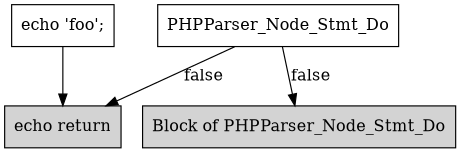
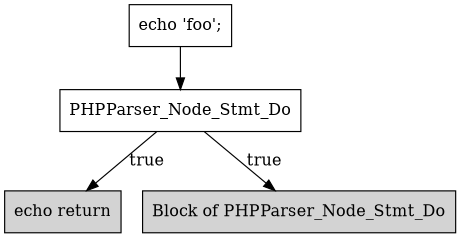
edge "echo 'foo';" -> "echo return": now "echo 'foo';" -> "PHPParser_Node_Stmt_Do"
edge "PHPParser_Node_Stmt_Do" -> "echo return": label "false" -> "true"
edge "PHPParser_Node_Stmt_Do" -> "Block of PHPParser_Node_Stmt_Do": label "false" -> "true"
